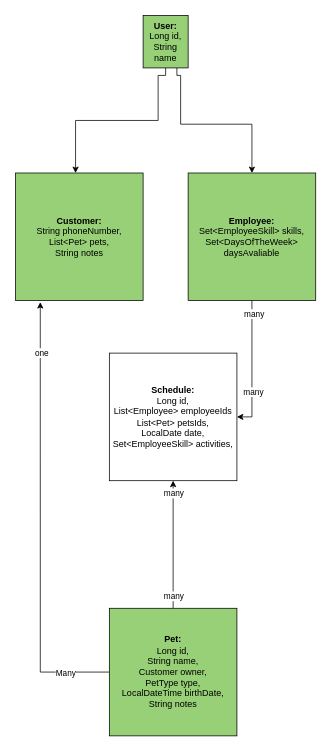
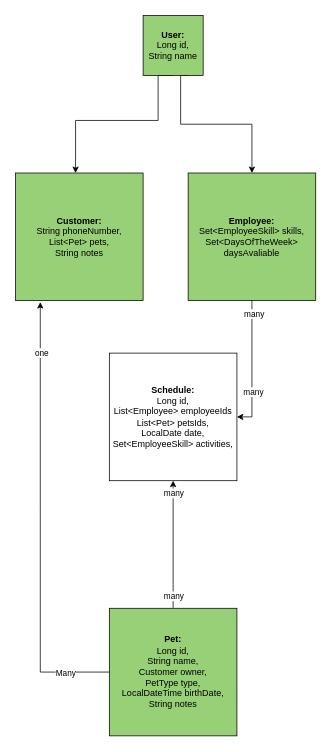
node "User: Long id, String name": size 45x53 -> 60x60
